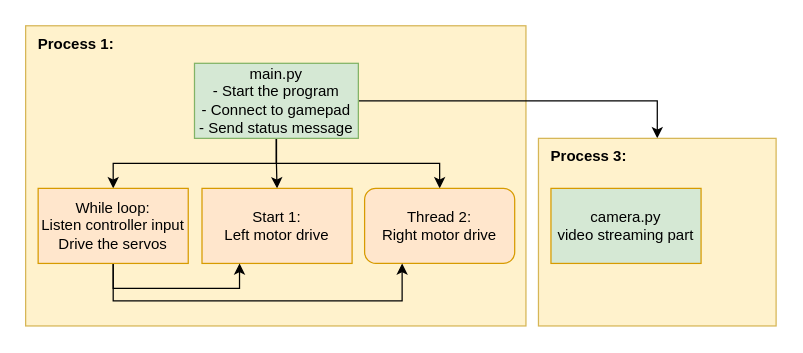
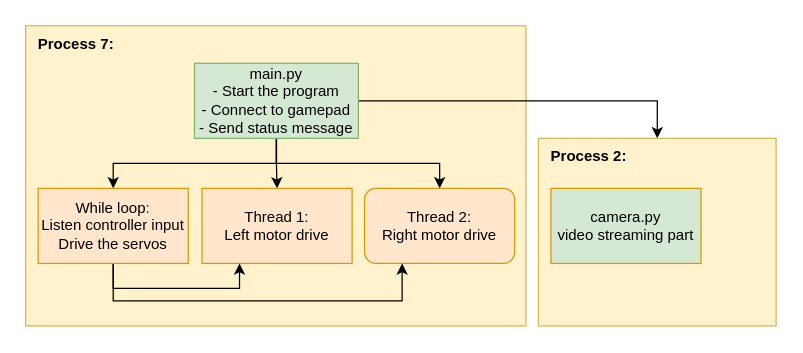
node "Process 1:": label "Process 1:" -> "Process 7:"
node "Process 3:": label "Process 3:" -> "Process 2:"
node "Start 1: Left motor drive": label "Start 1: Left motor drive" -> "Thread 1: Left motor drive"
